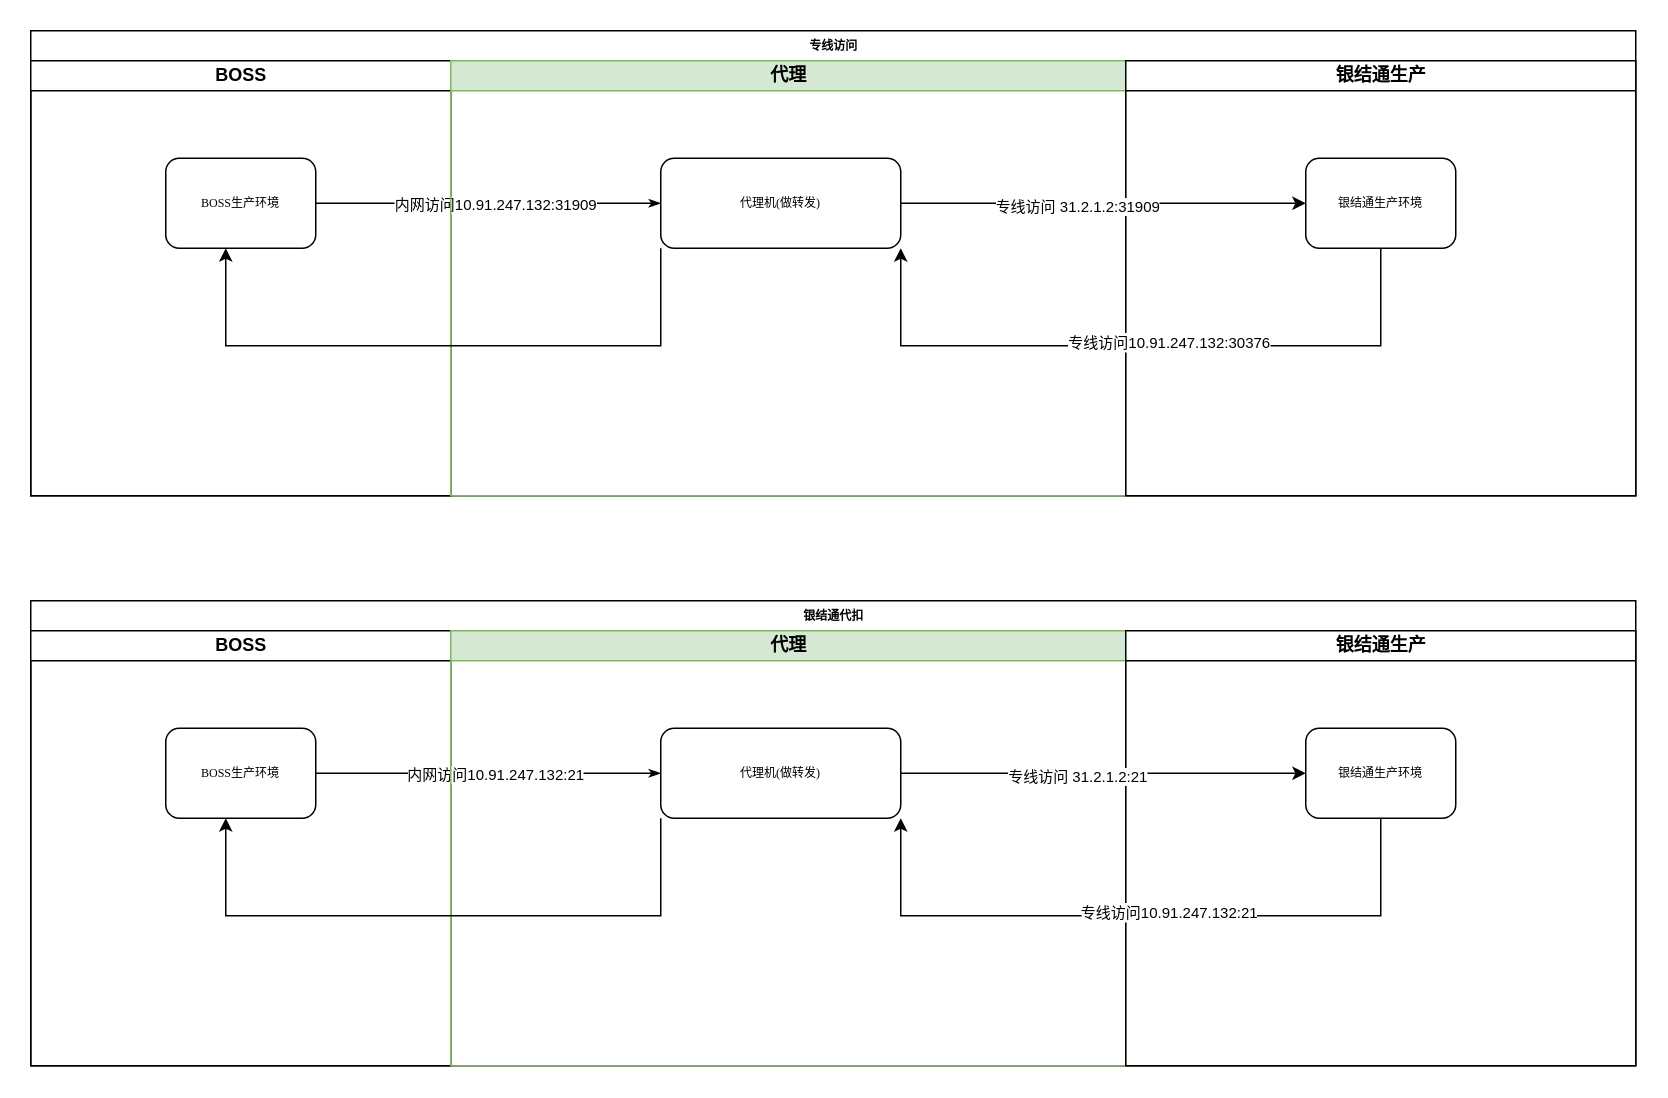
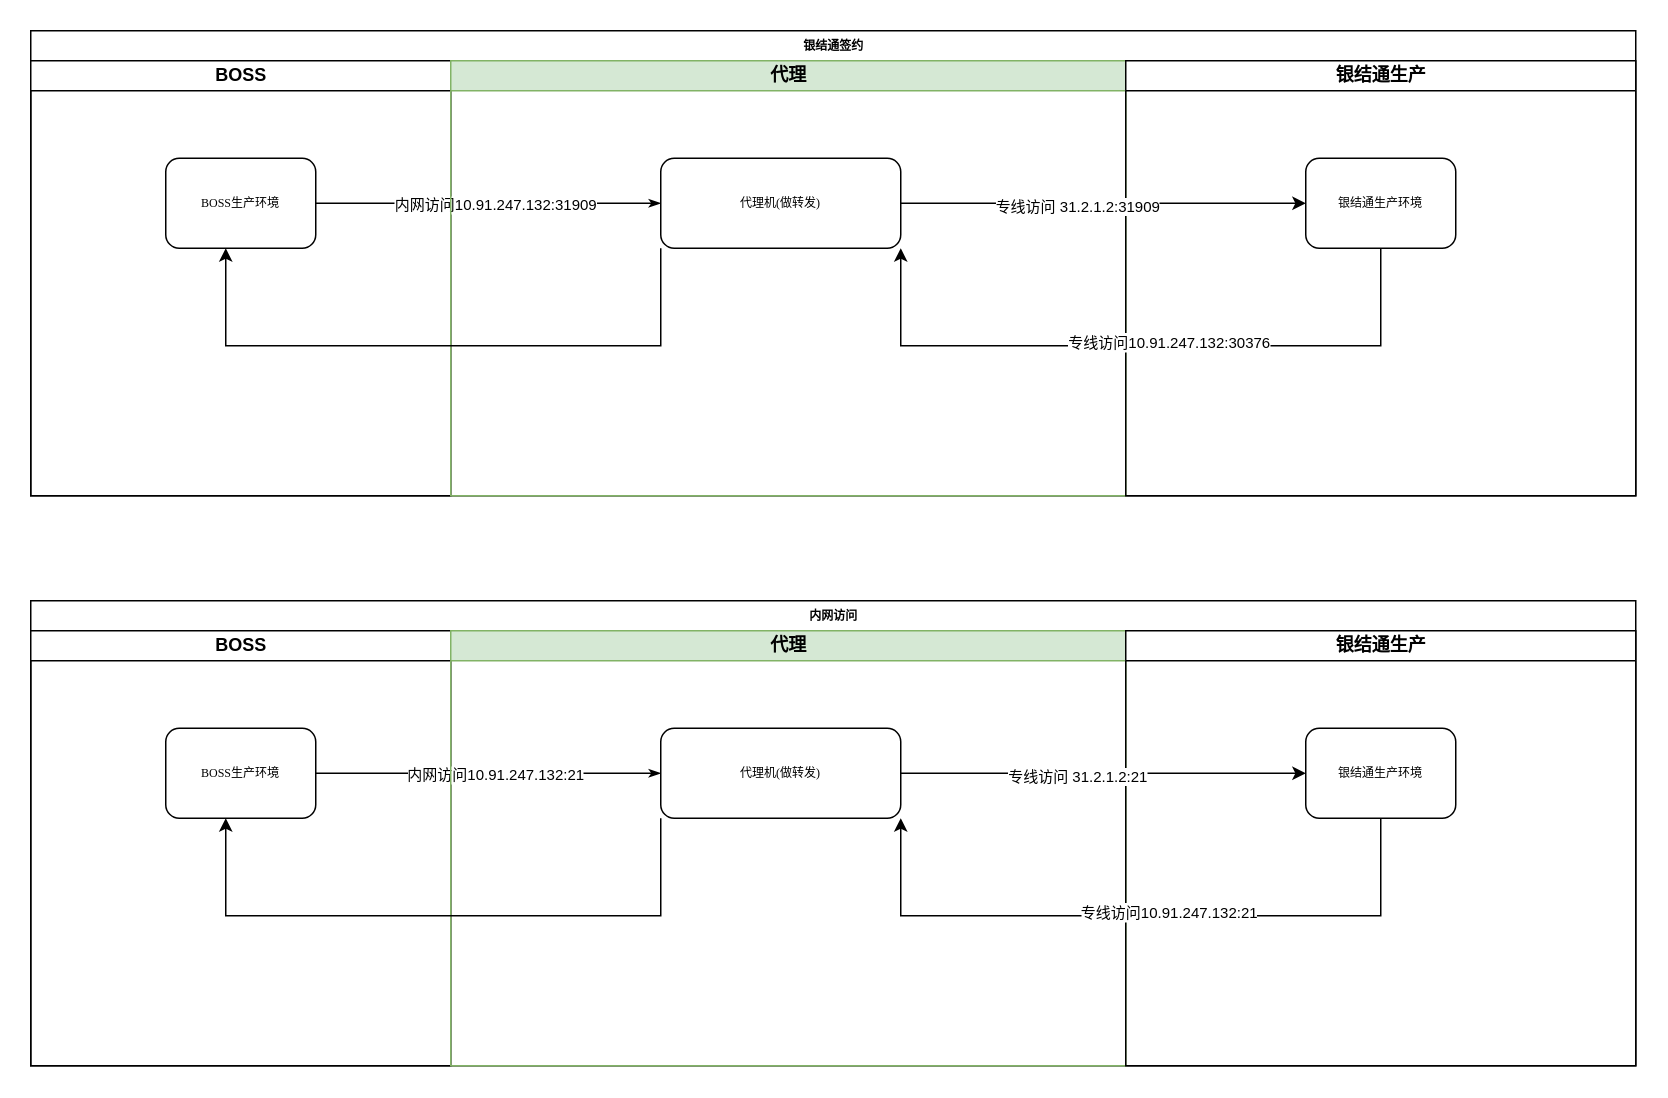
node "专线访问": label "专线访问" -> "银结通签约"
node "银结通代扣": label "银结通代扣" -> "内网访问"
